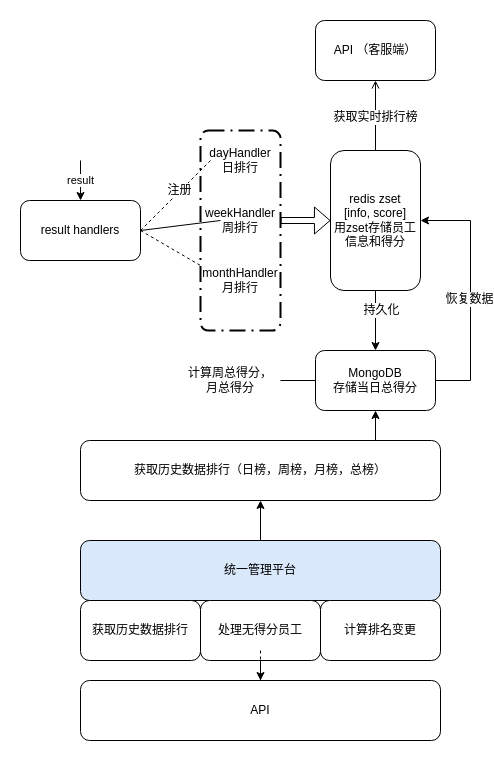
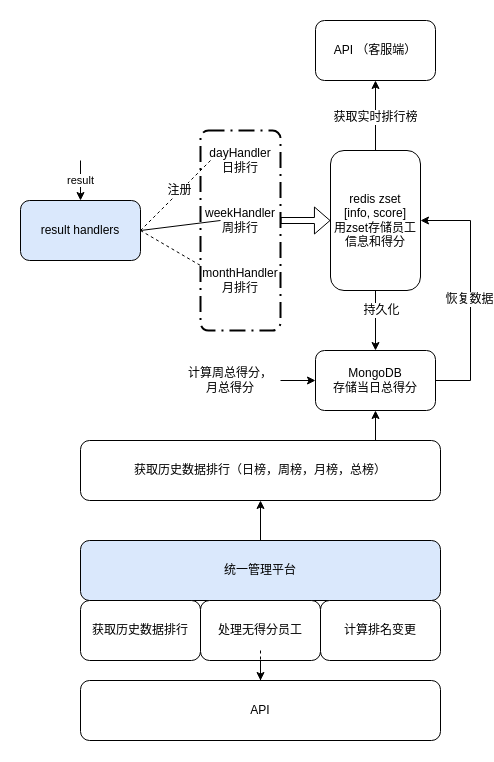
edge "redis zset [info, score] 用zset存储员工信息和得分" -> "API （客服端）": arrowhead open -> classic
node "result handlers": fillcolor #ffffff -> #dae8fc
edge "计算周总得分， 月总得分" -- "MongoDB 存储当日总得分": arrowhead none -> classic
